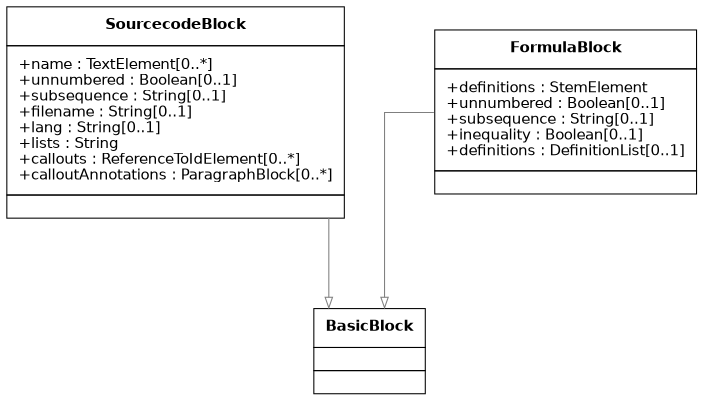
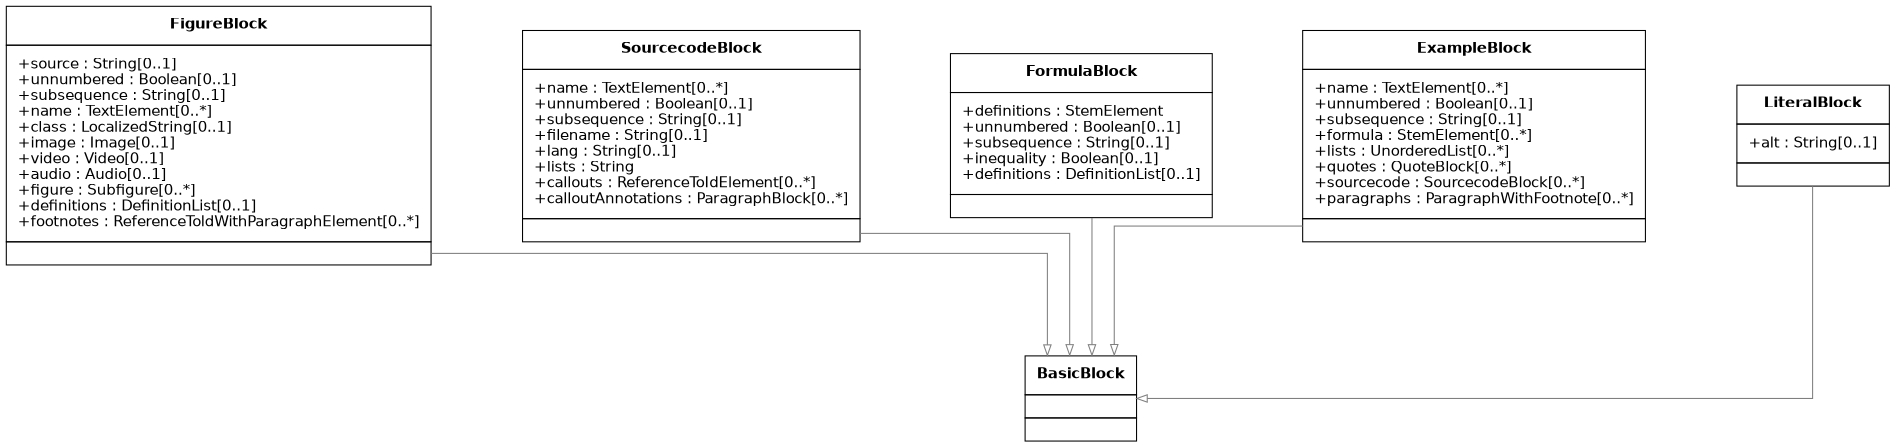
node "FigureBlock": added
node "ExampleBlock": added
node "LiteralBlock": added
